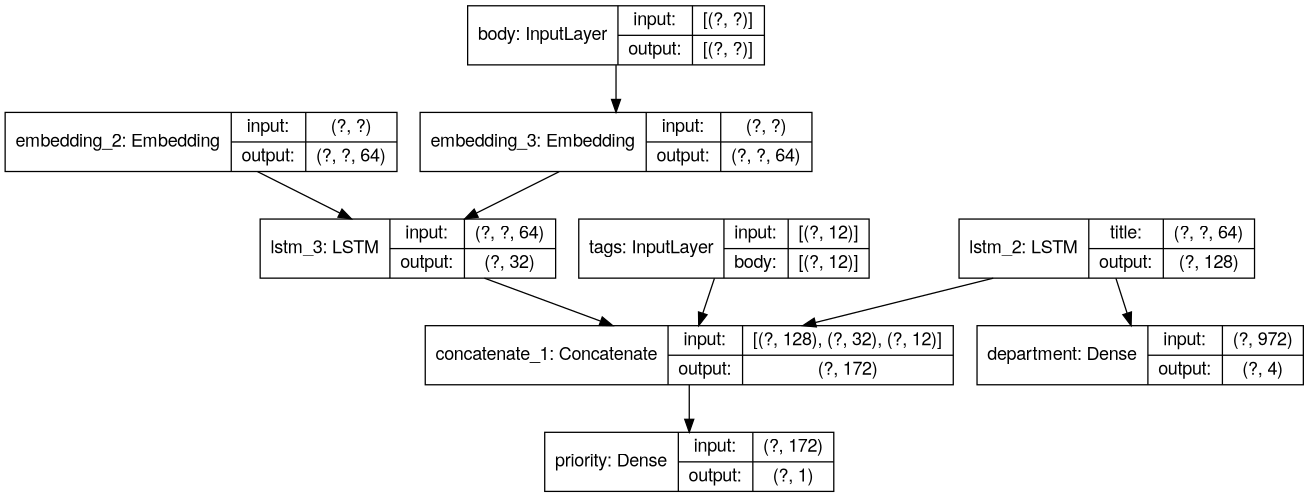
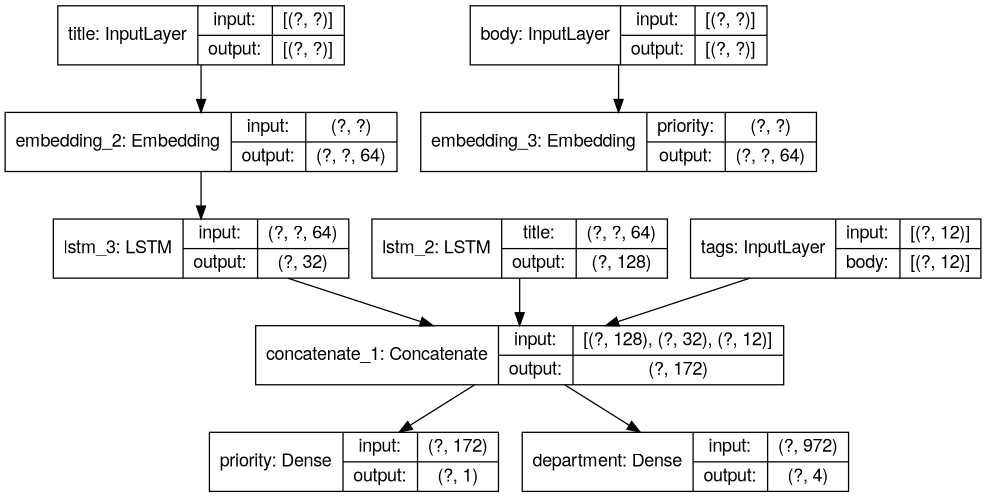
node "title: InputLayer": added
node "embedding_3: Embedding": text "input:" -> "priority:"
edge "embedding_3: Embedding" -> "lstm_3: LSTM": removed
edge "lstm_2: LSTM" -> "department: Dense": now "concatenate_1: Concatenate" -> "department: Dense"
